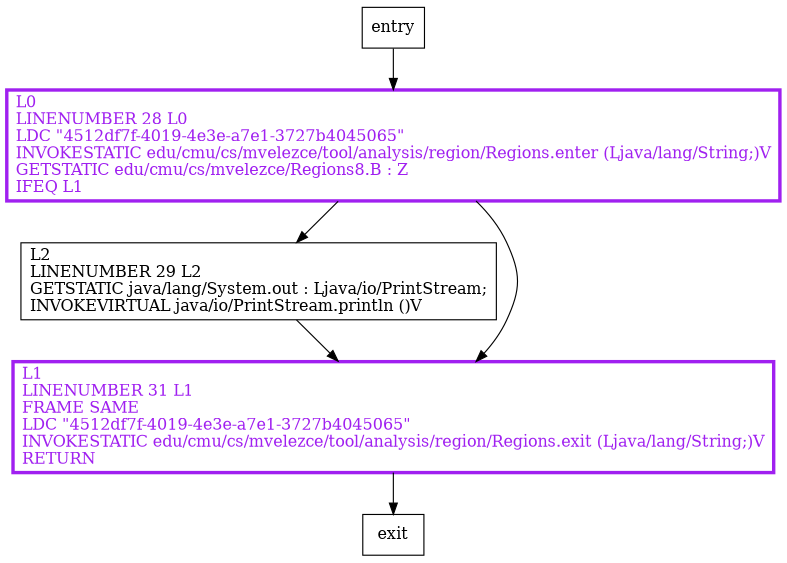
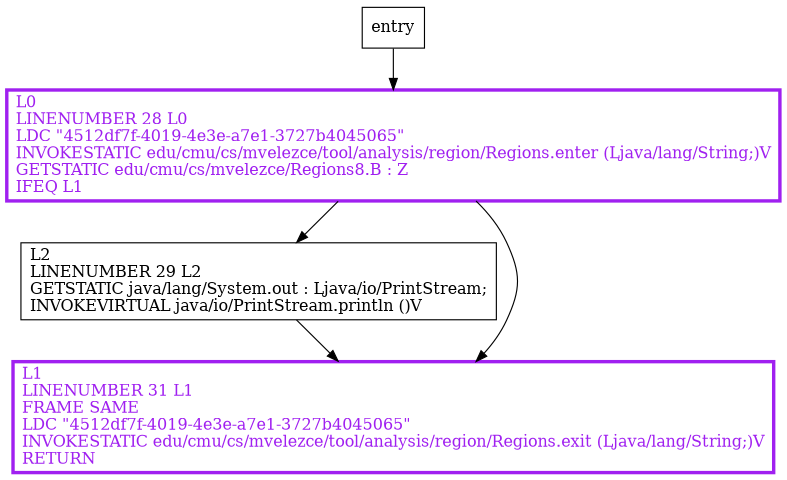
node "exit": removed
